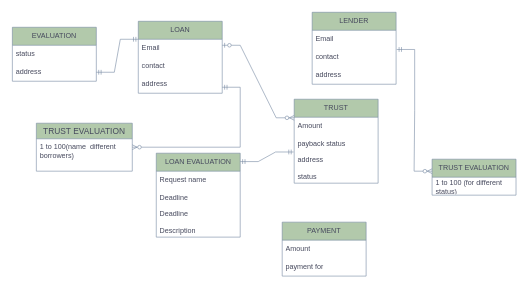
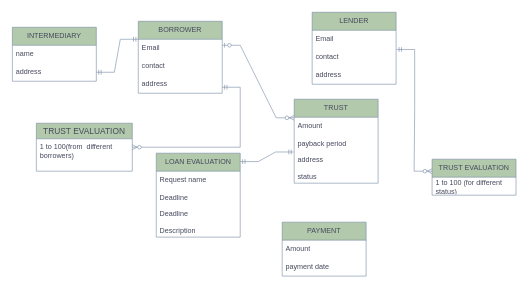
node "LOAN": label "LOAN" -> "BORROWER"
node "EVALUATION": label "EVALUATION" -> "INTERMEDIARY"
node "status": label "status" -> "name"
node "payback status": label "payback status" -> "payback period"
node "1 to 100(name different borrowers)": label "1 to 100(name different borrowers)" -> "1 to 100(from different borrowers)"
node "payment for": label "payment for" -> "payment date"
